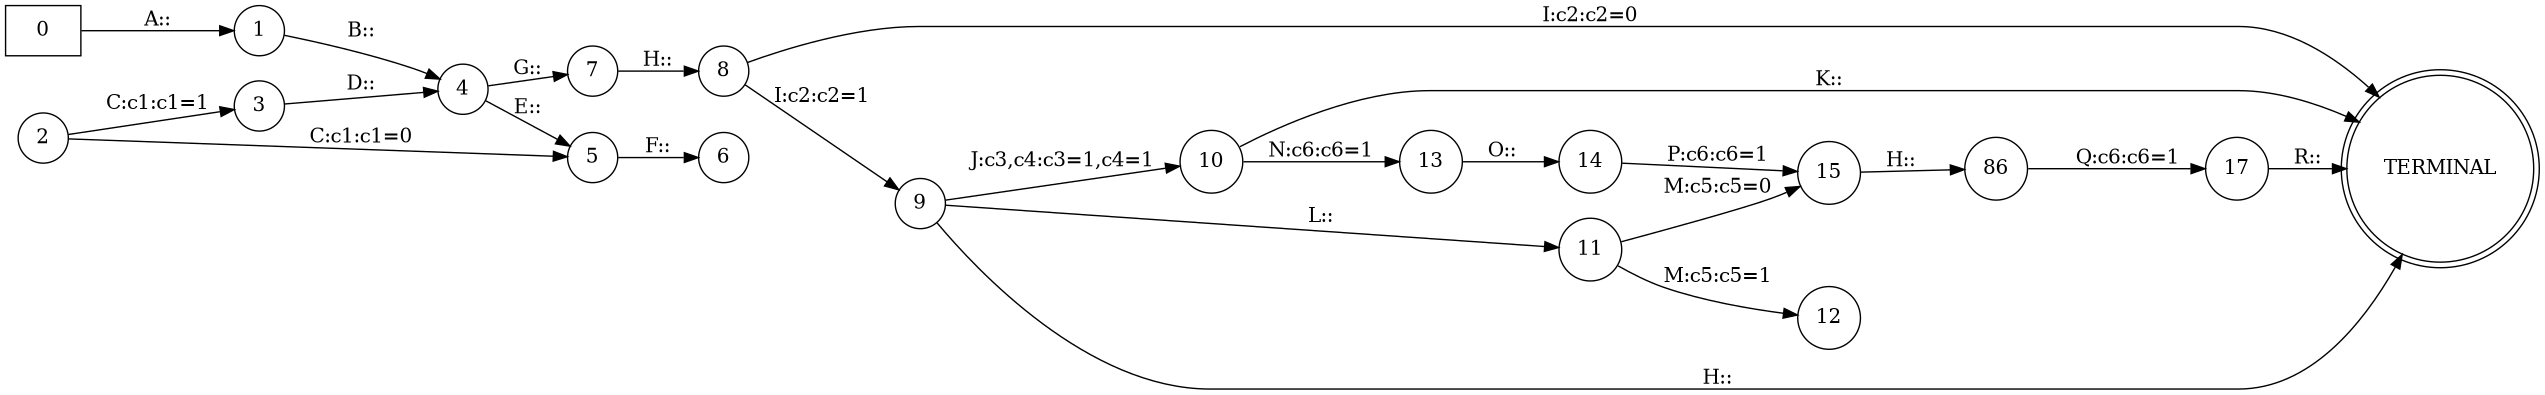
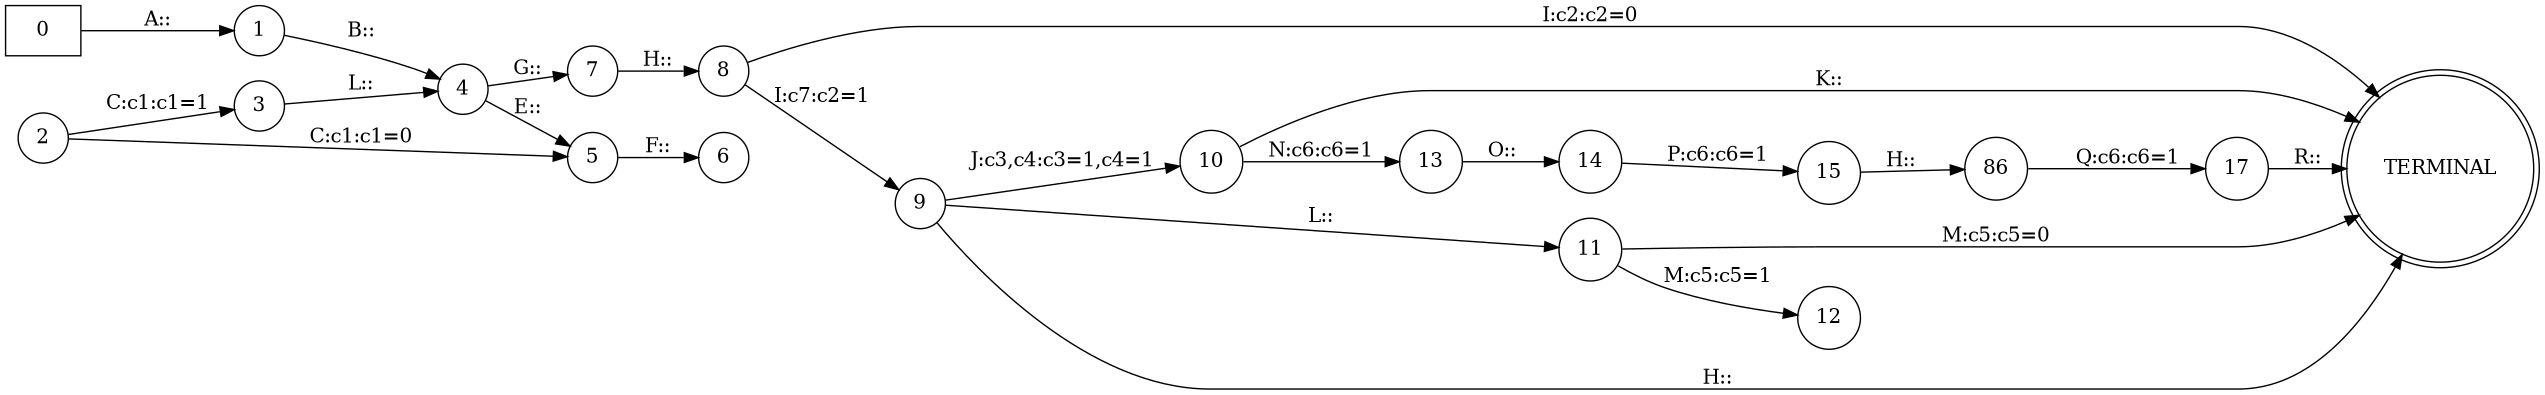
edge "3" -> "4": label "D::" -> "L::"
edge "8" -> "9": label "I:c2:c2=1" -> "I:c7:c2=1"
edge "11" -> "15": now "11" -> "TERMINAL"
